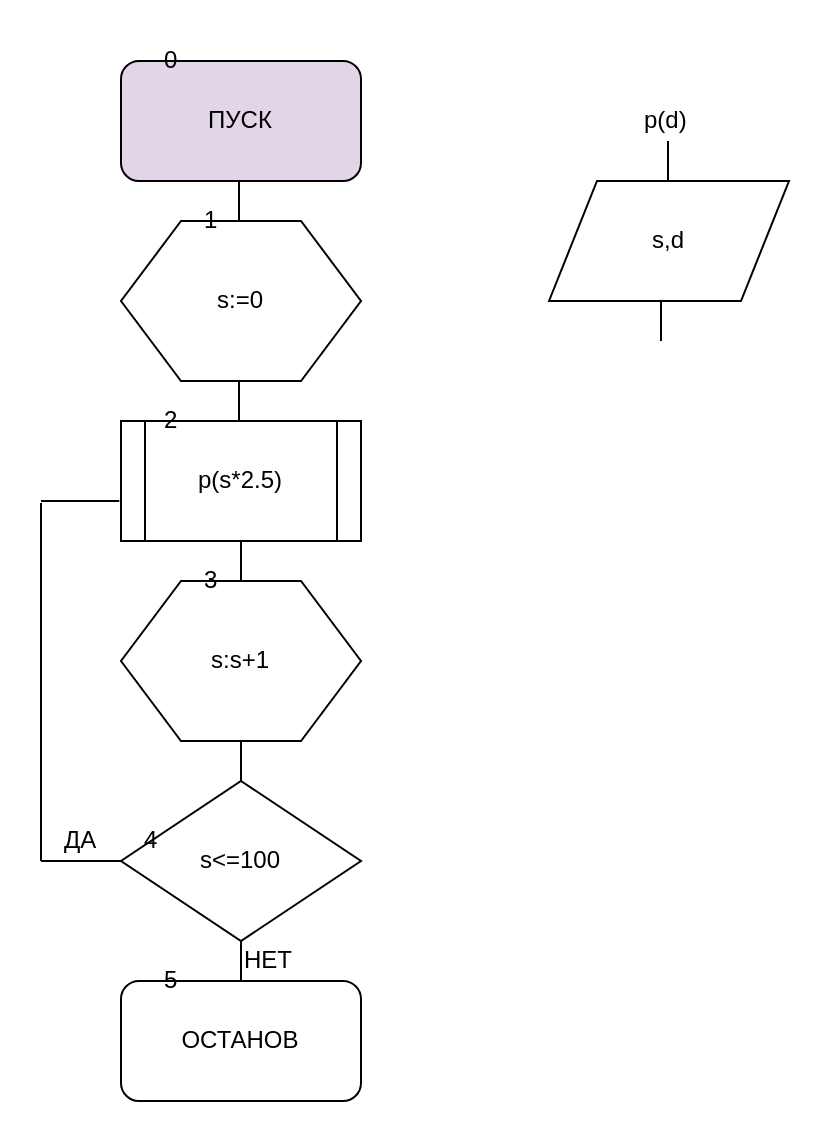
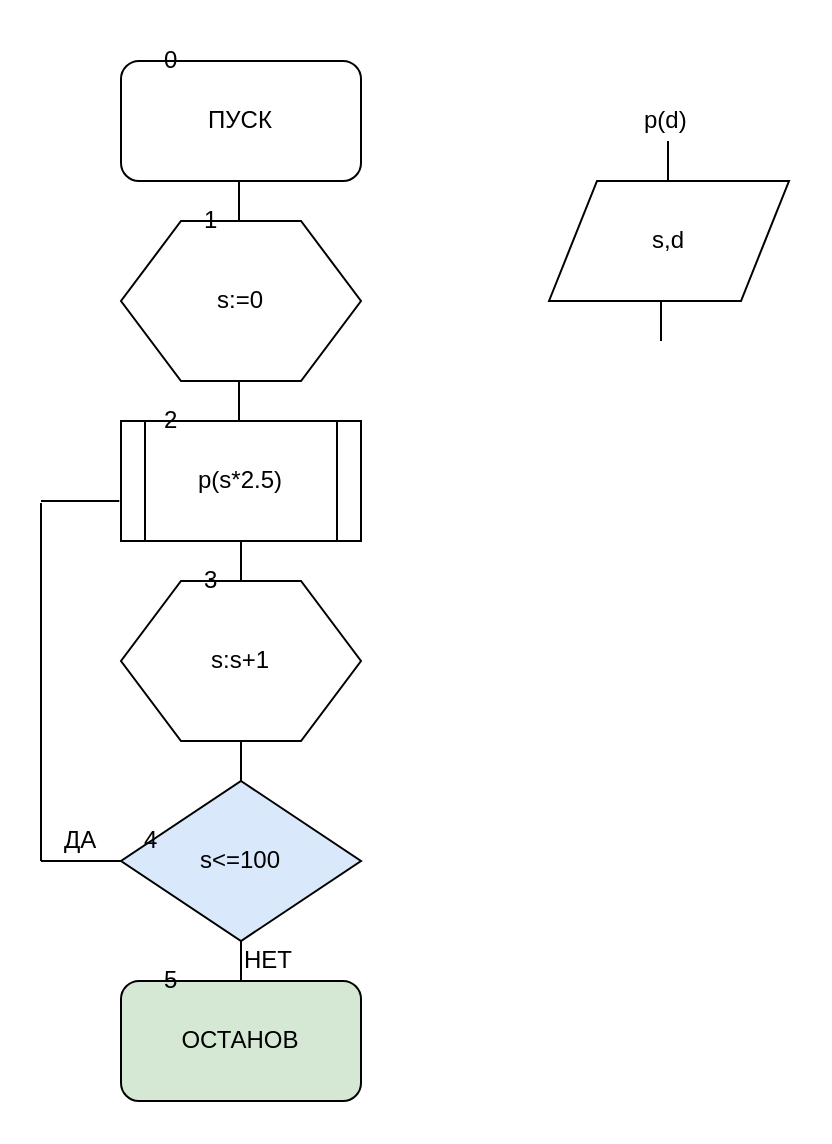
node "ПУСК": fillcolor #e1d5e7 -> #ffffff
node "s<=100": fillcolor #ffffff -> #dae8fc
node "ОСТАНОВ": fillcolor #ffffff -> #d5e8d4
